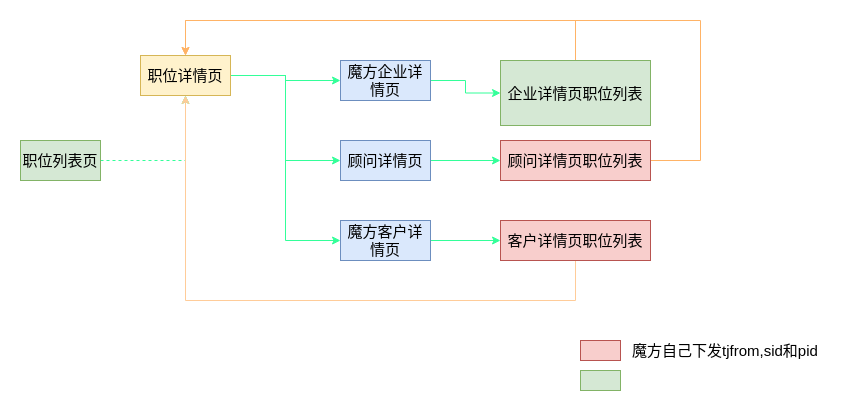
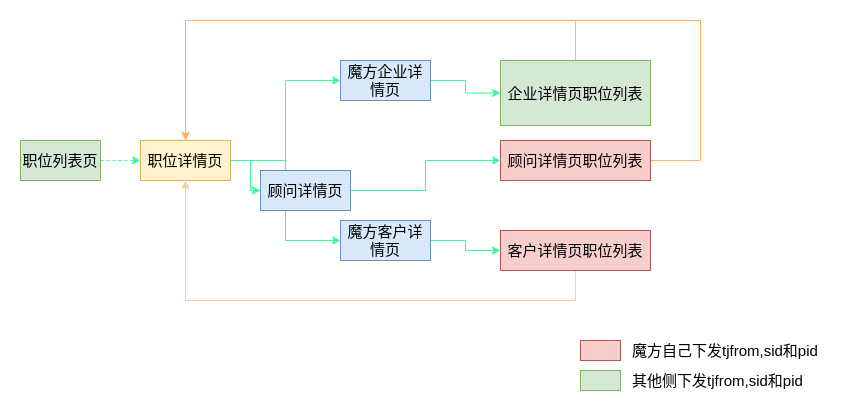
node "职位详情页": moved (186, 76) -> (186, 161)
node "顾问详情页": moved (386, 161) -> (306, 191)
node "客户详情页职位列表": moved (576, 241) -> (576, 251)
node "其他侧下发tjfrom,sid和pid": added
